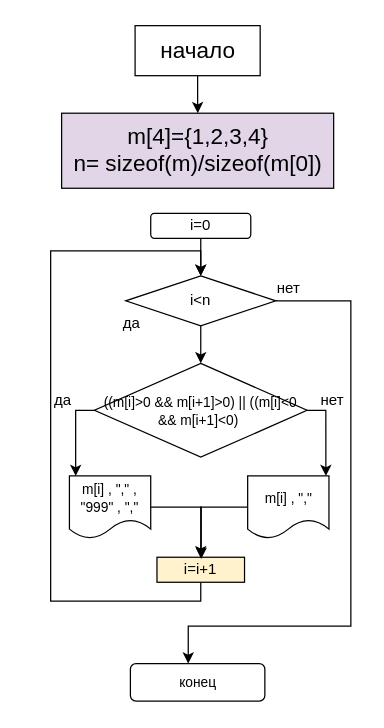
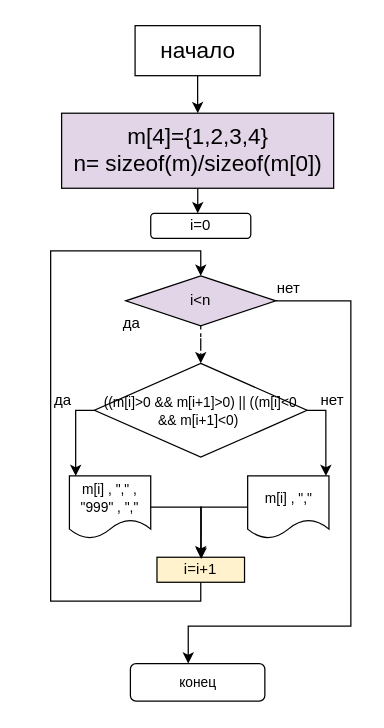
edge "m[4]={1,2,3,4} n= sizeof(m)/sizeof(m[0])" -> "i=0": added
edge "i=0" -> "i<n": removed
node "i<n": fillcolor #ffffff -> #e1d5e7
edge "i<n" -> "((m[i]>0 && m[i+1]>0) || ((m[i]<0 && m[i+1]<0)": style solid -> dashed
